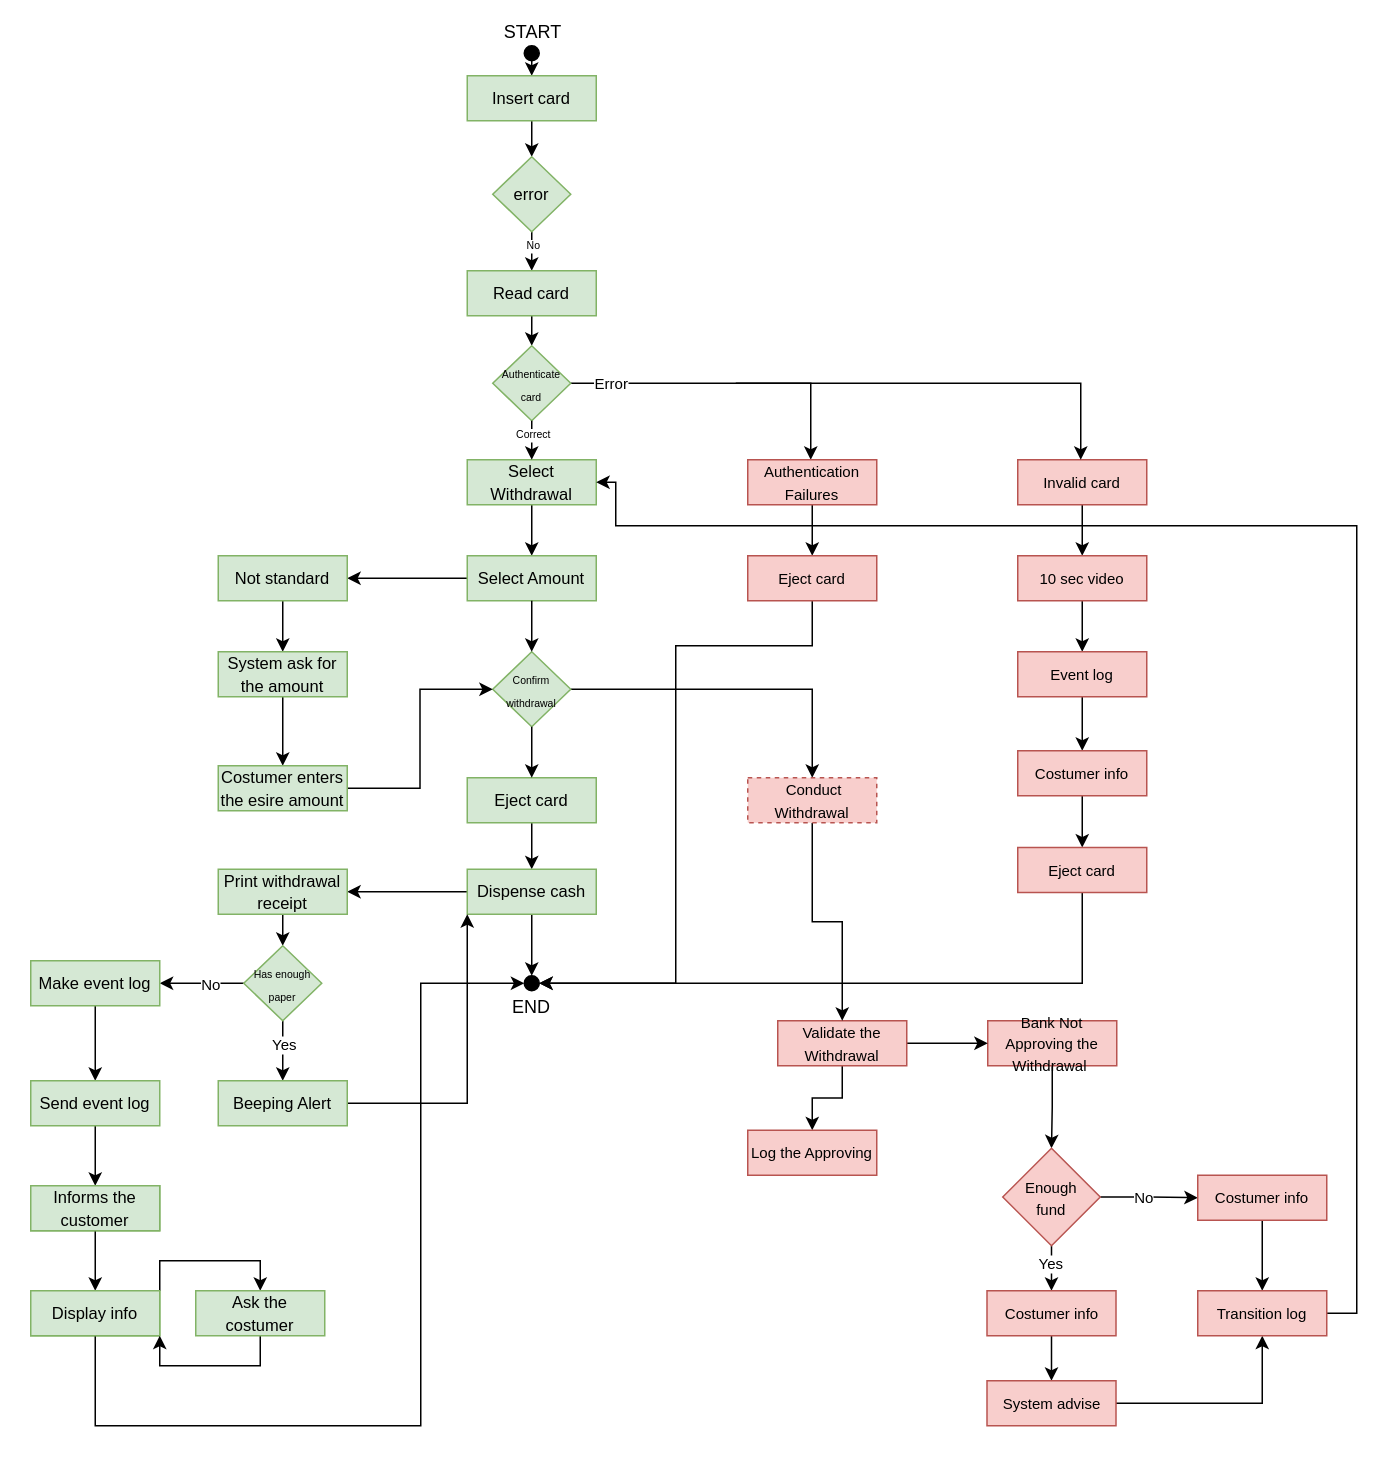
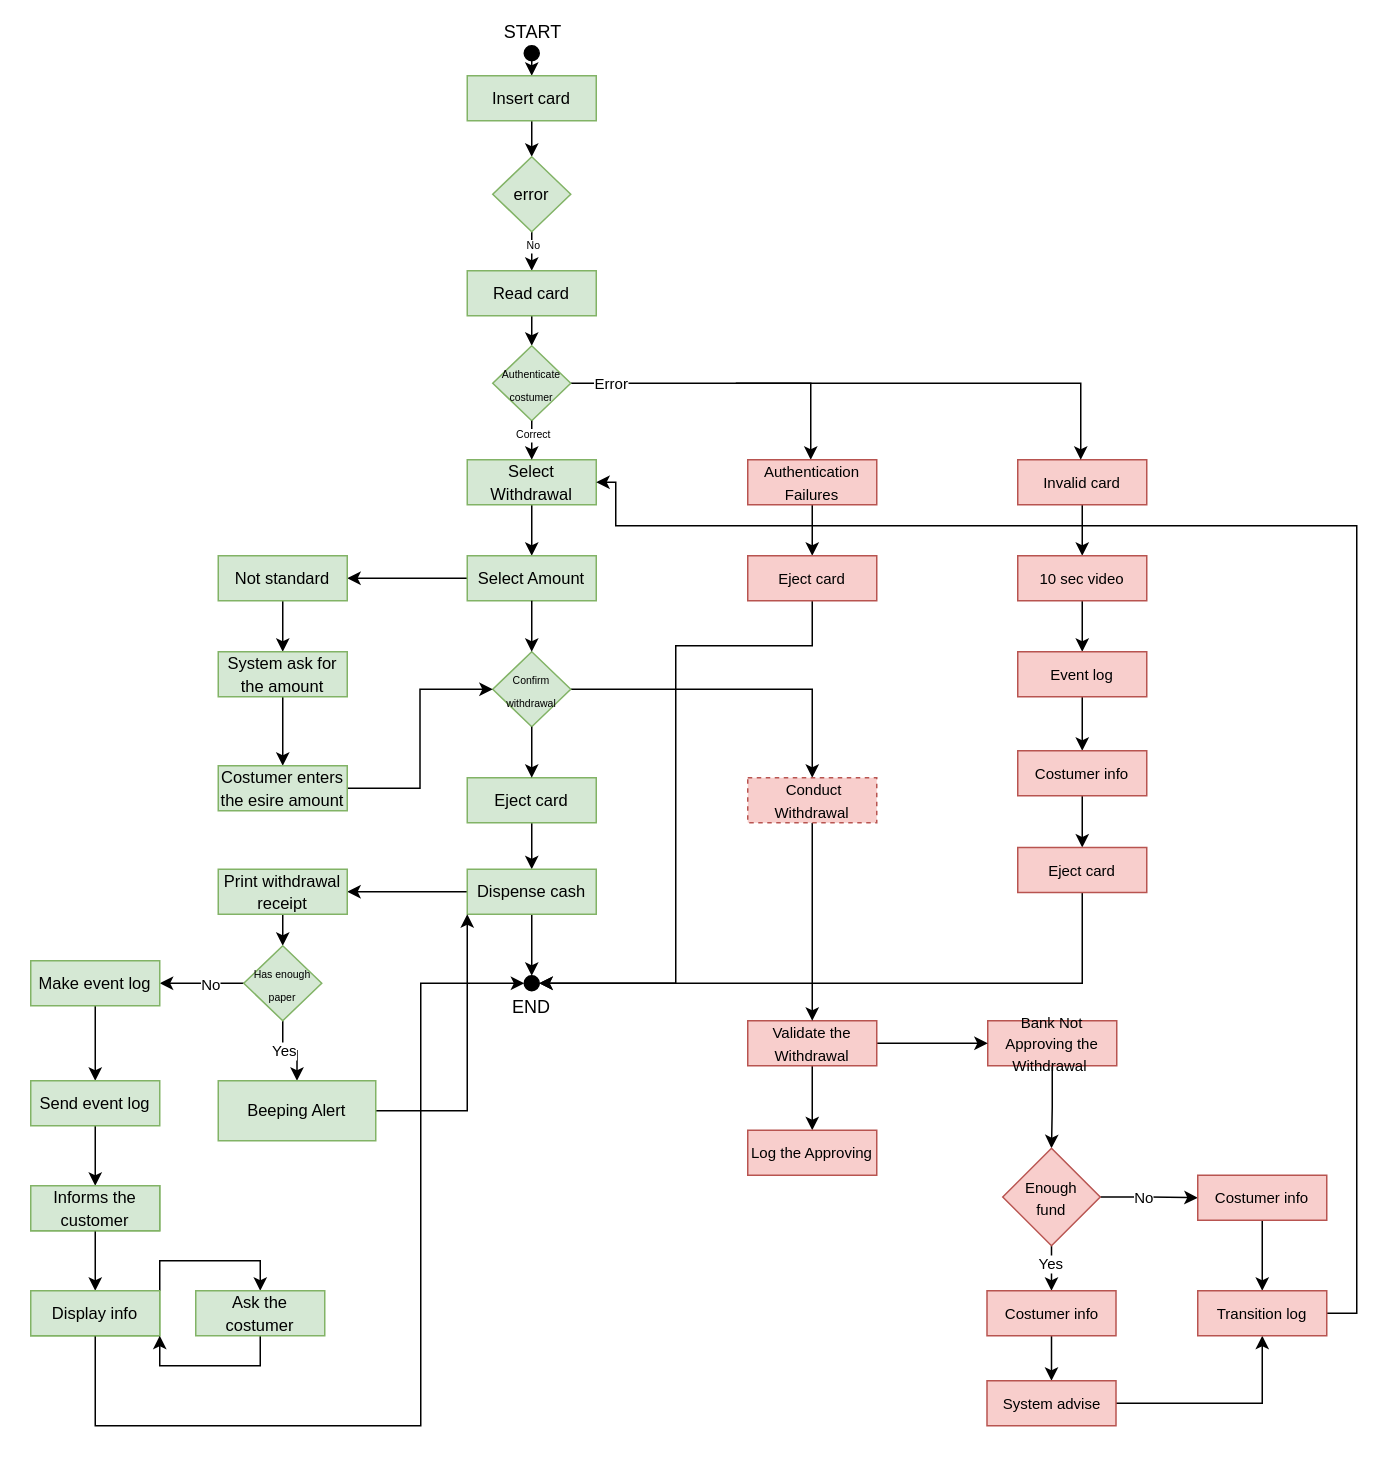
node "Authenticate card": label "Authenticate card" -> "Authenticate costumer"
node "Validate the Withdrawal": moved (842, 1043) -> (812, 1043)
node "Beeping Alert": size 129x45 -> 158x60
